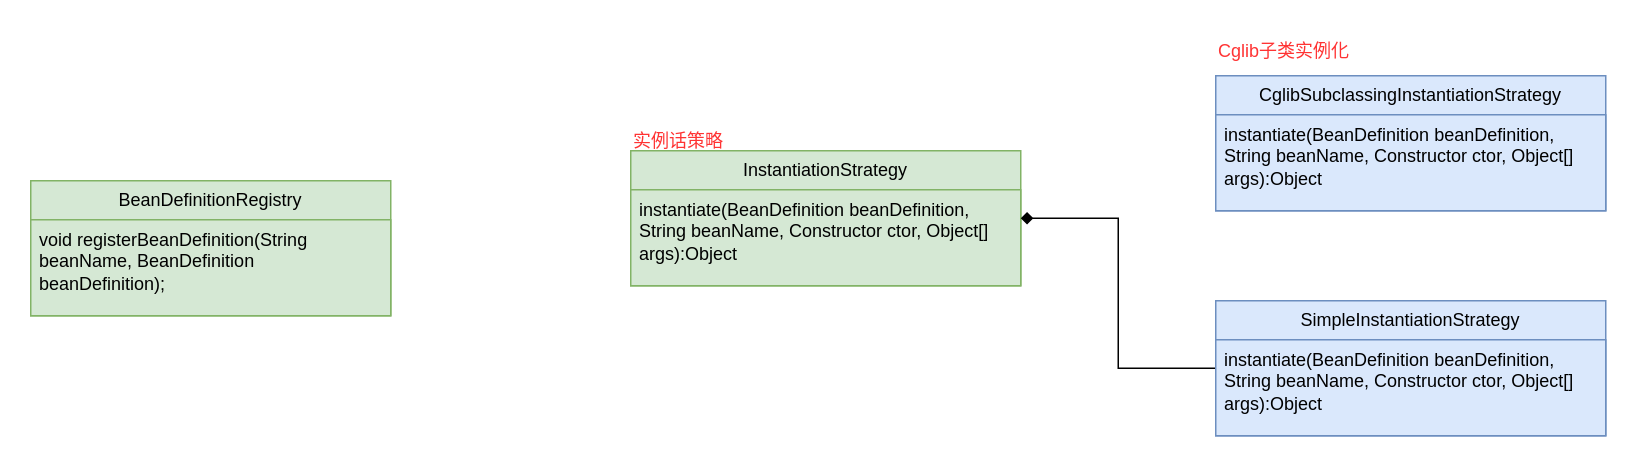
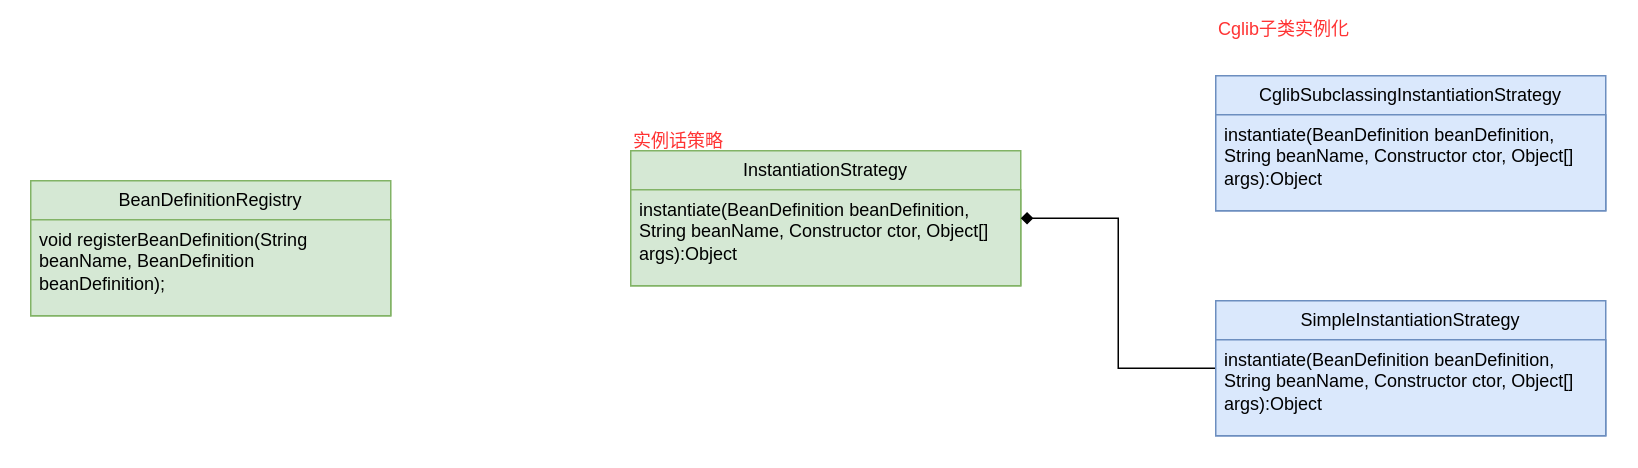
node "Cglib子类实例化": moved (1283, 53) -> (1283, 31)
